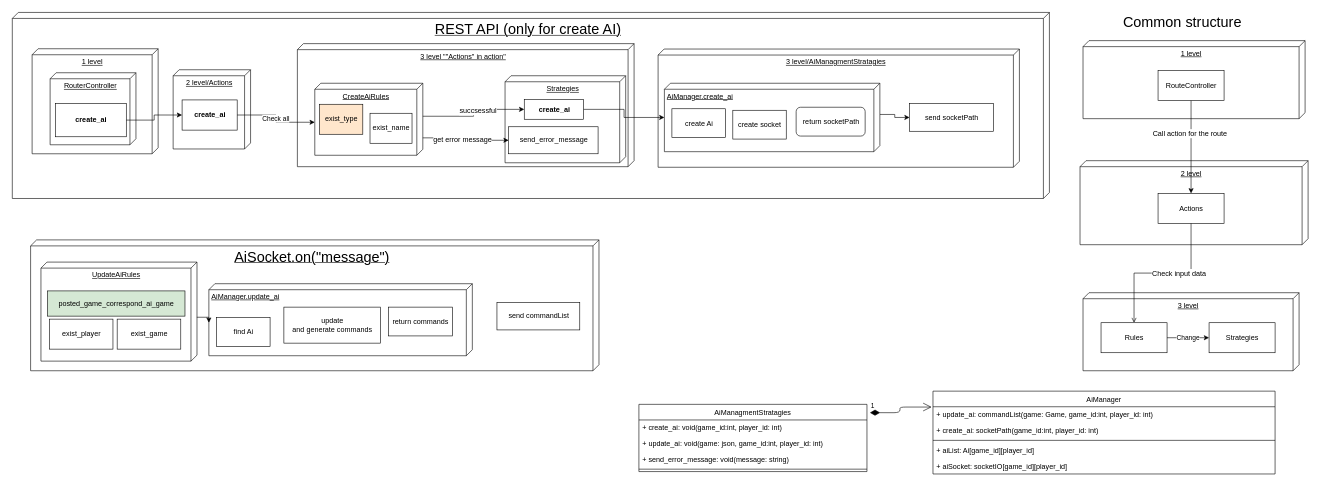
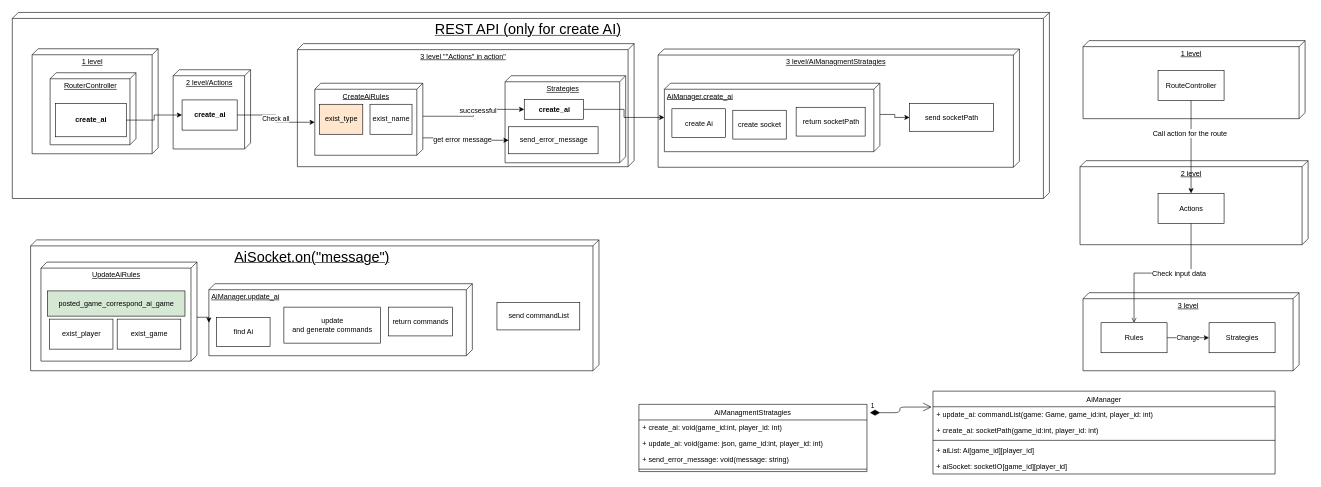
node "Common structure": removed
node "return socketPath": shape rounded rectangle -> rectangle
node "exist_name": moved (391, 128) -> (391, 119)
